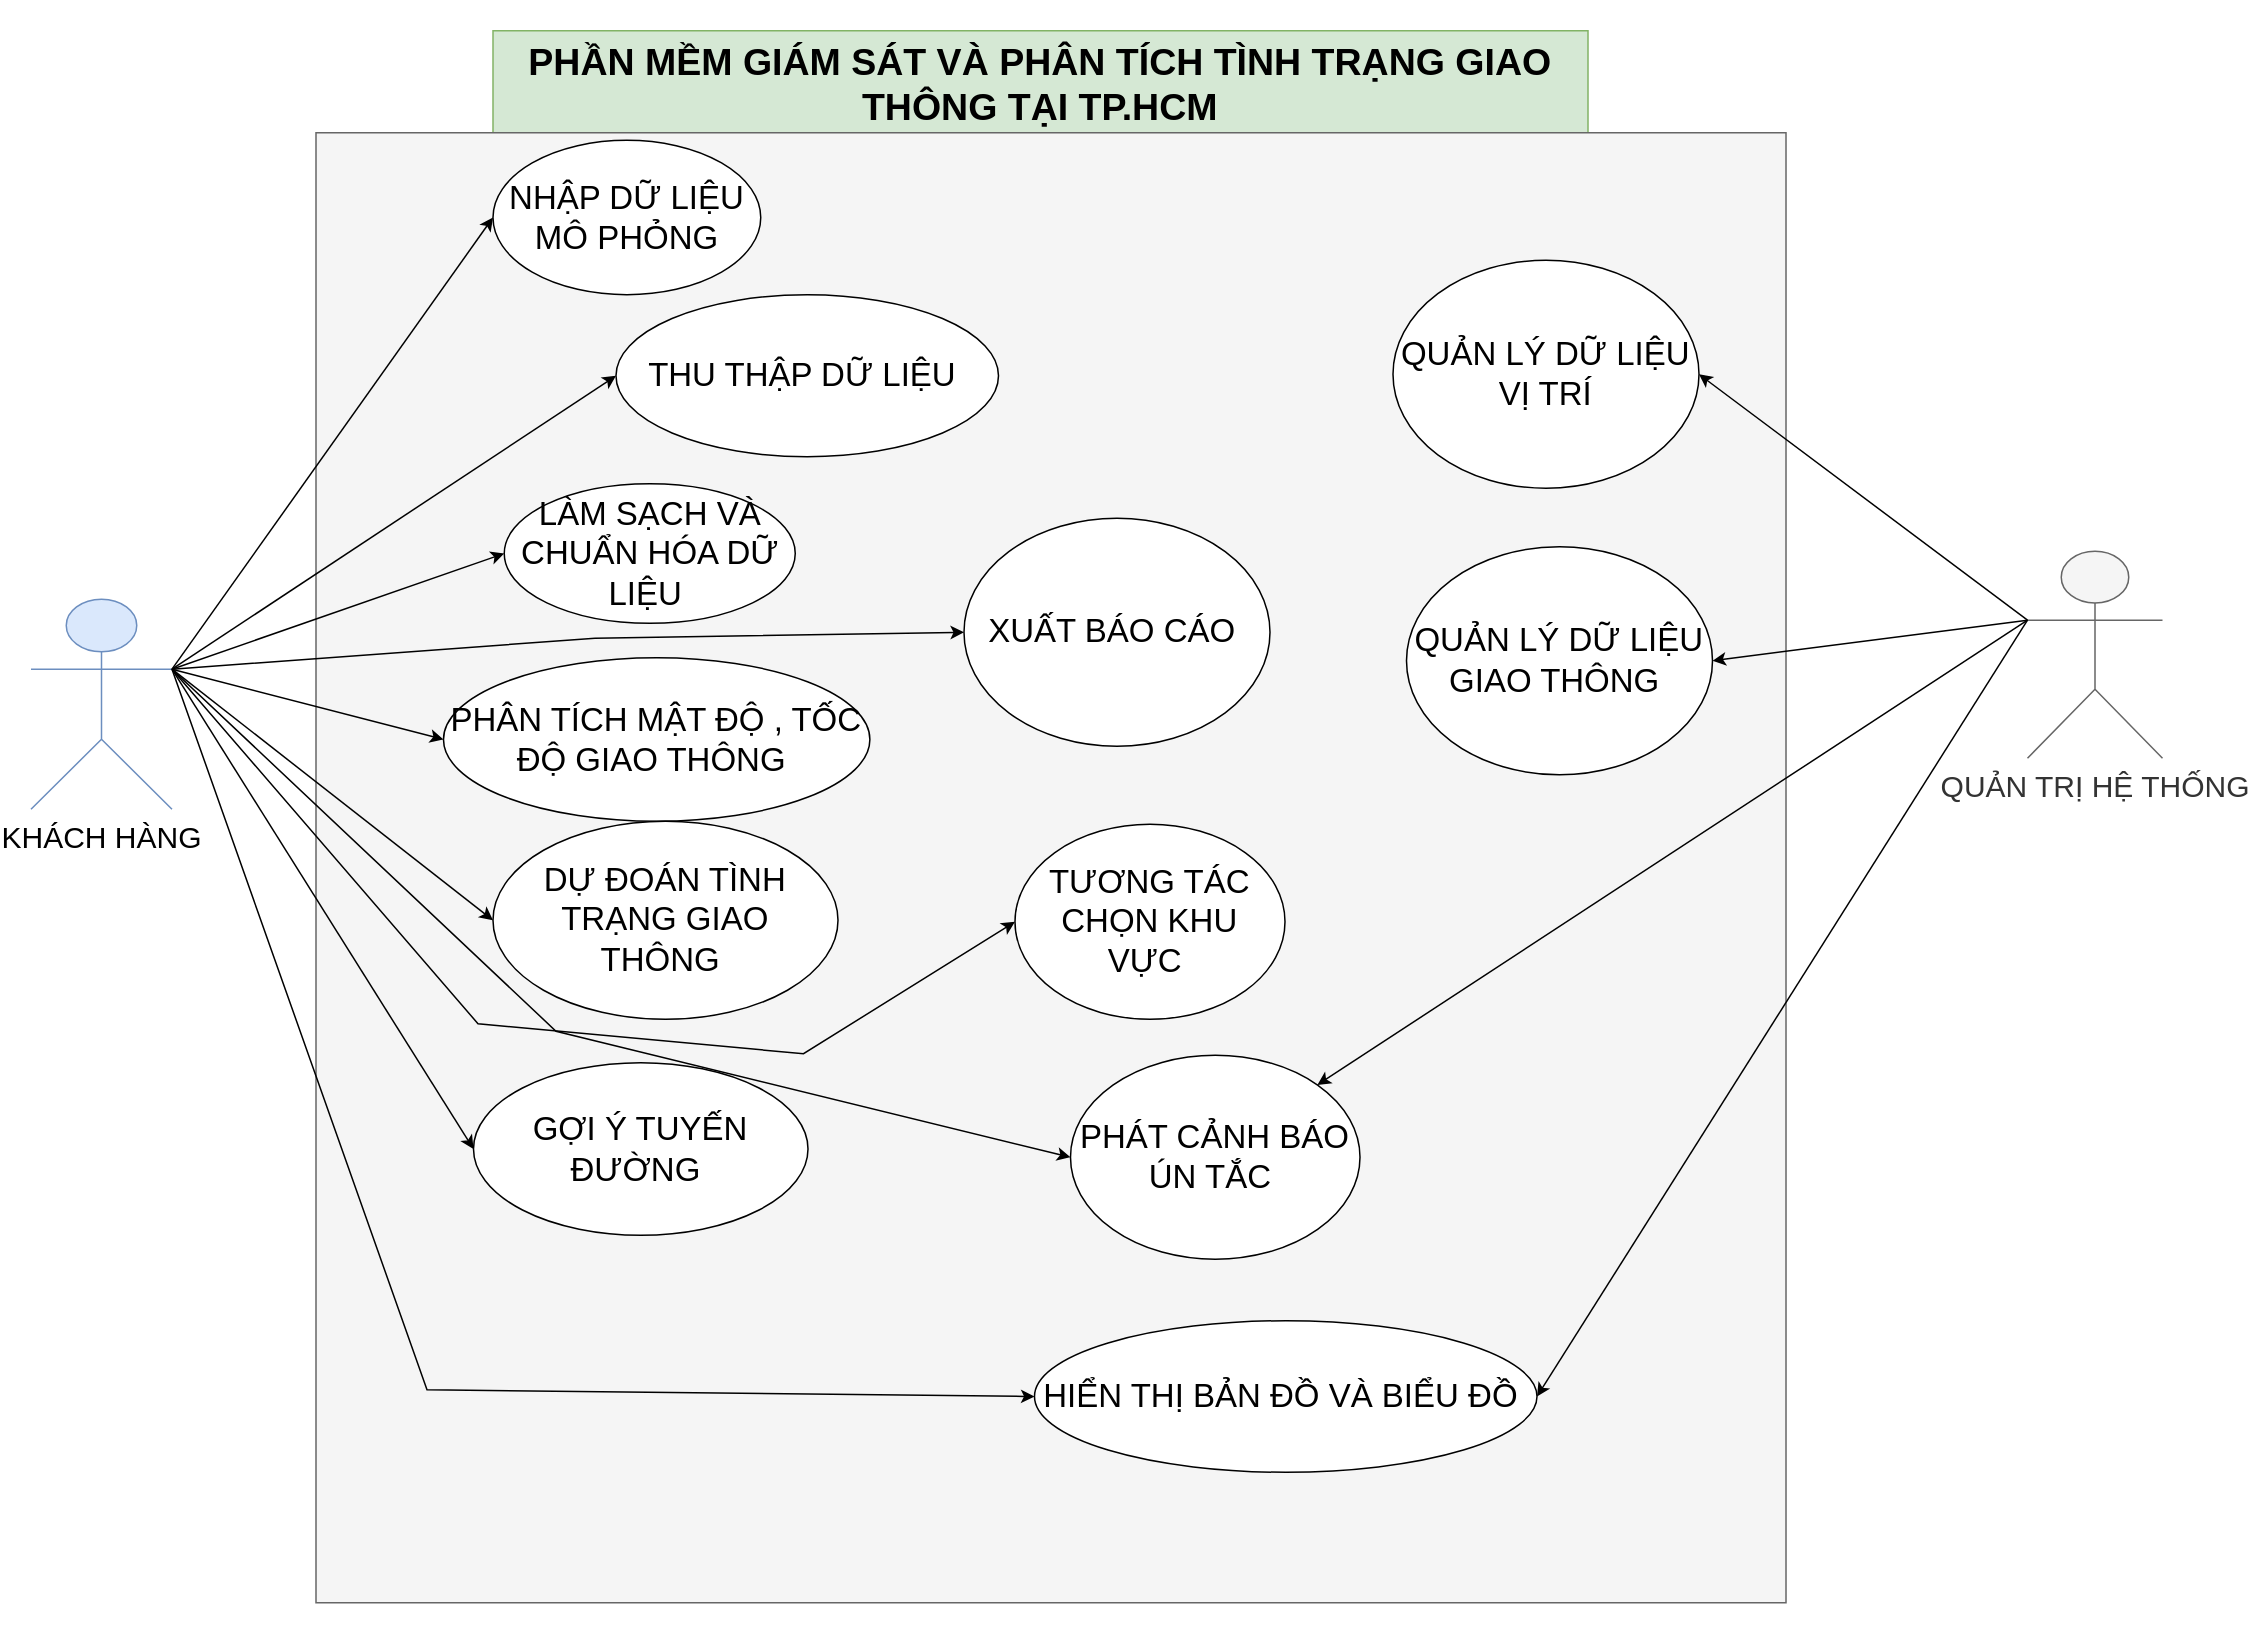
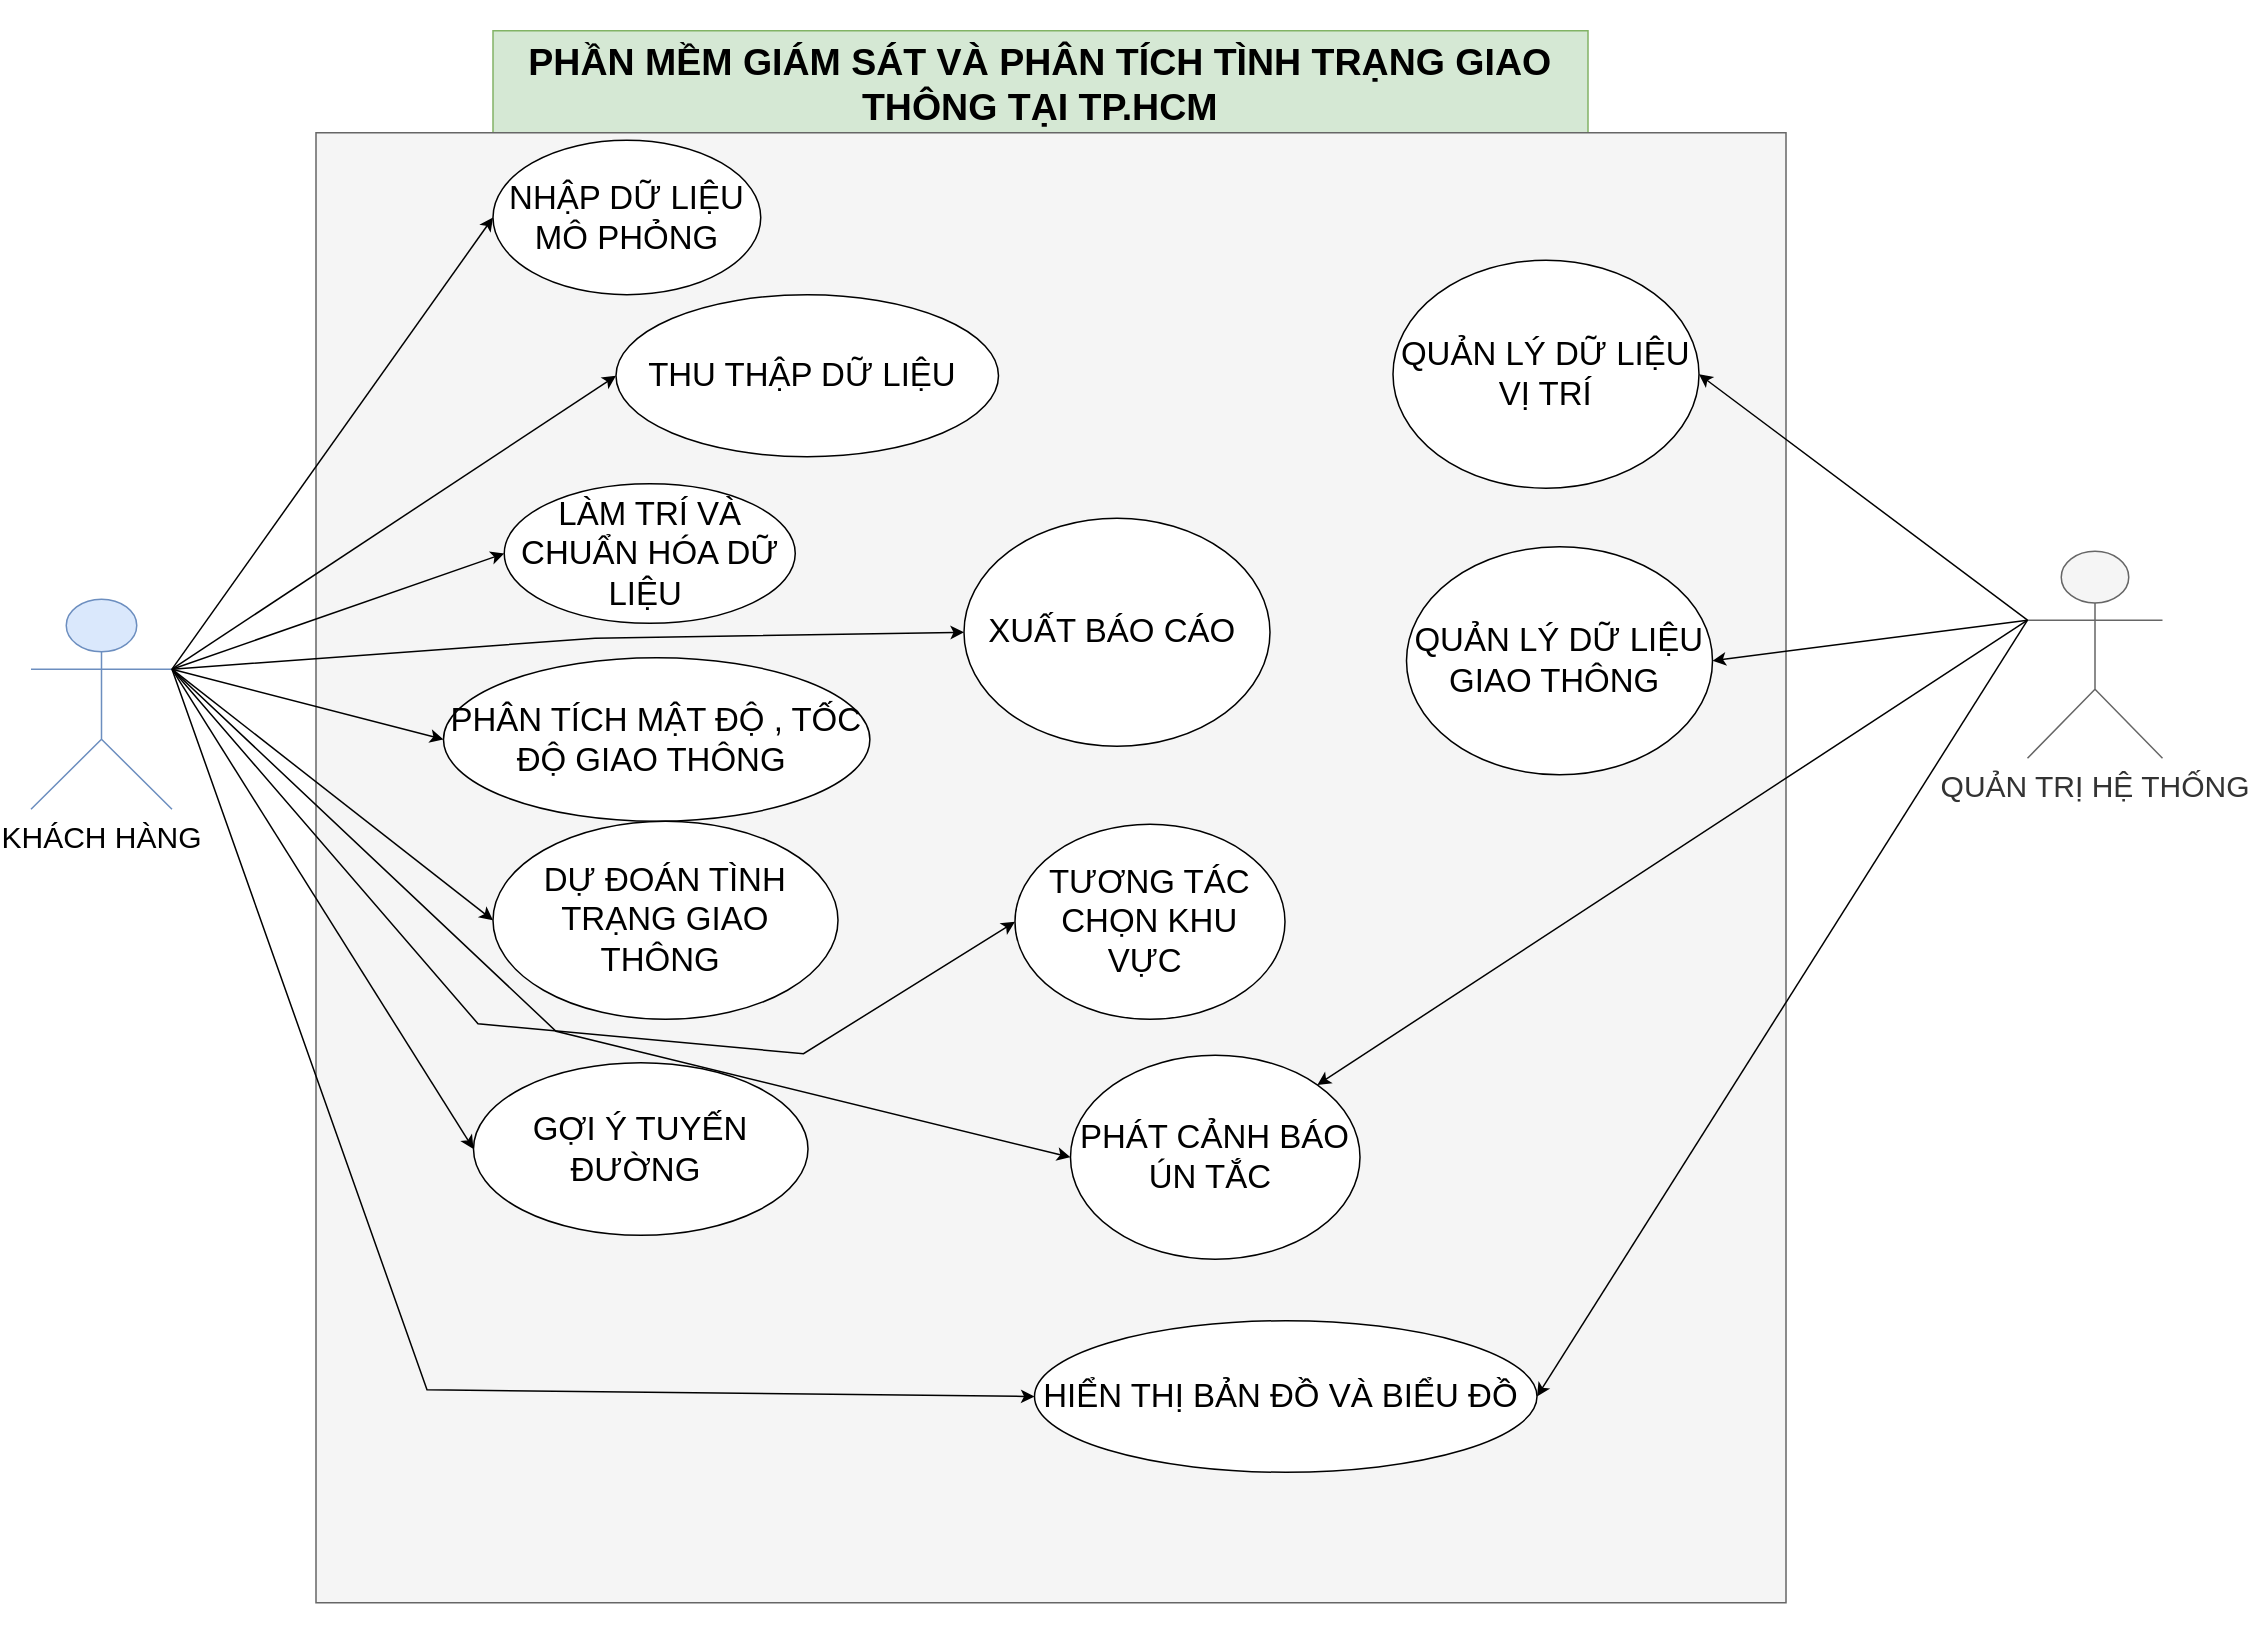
node "LÀM SẠCH VÀ CHUẨN HÓA DỮ LIỆU": label "LÀM SẠCH VÀ CHUẨN HÓA DỮ LIỆU" -> "LÀM TRÍ VÀ CHUẨN HÓA DỮ LIỆU"
